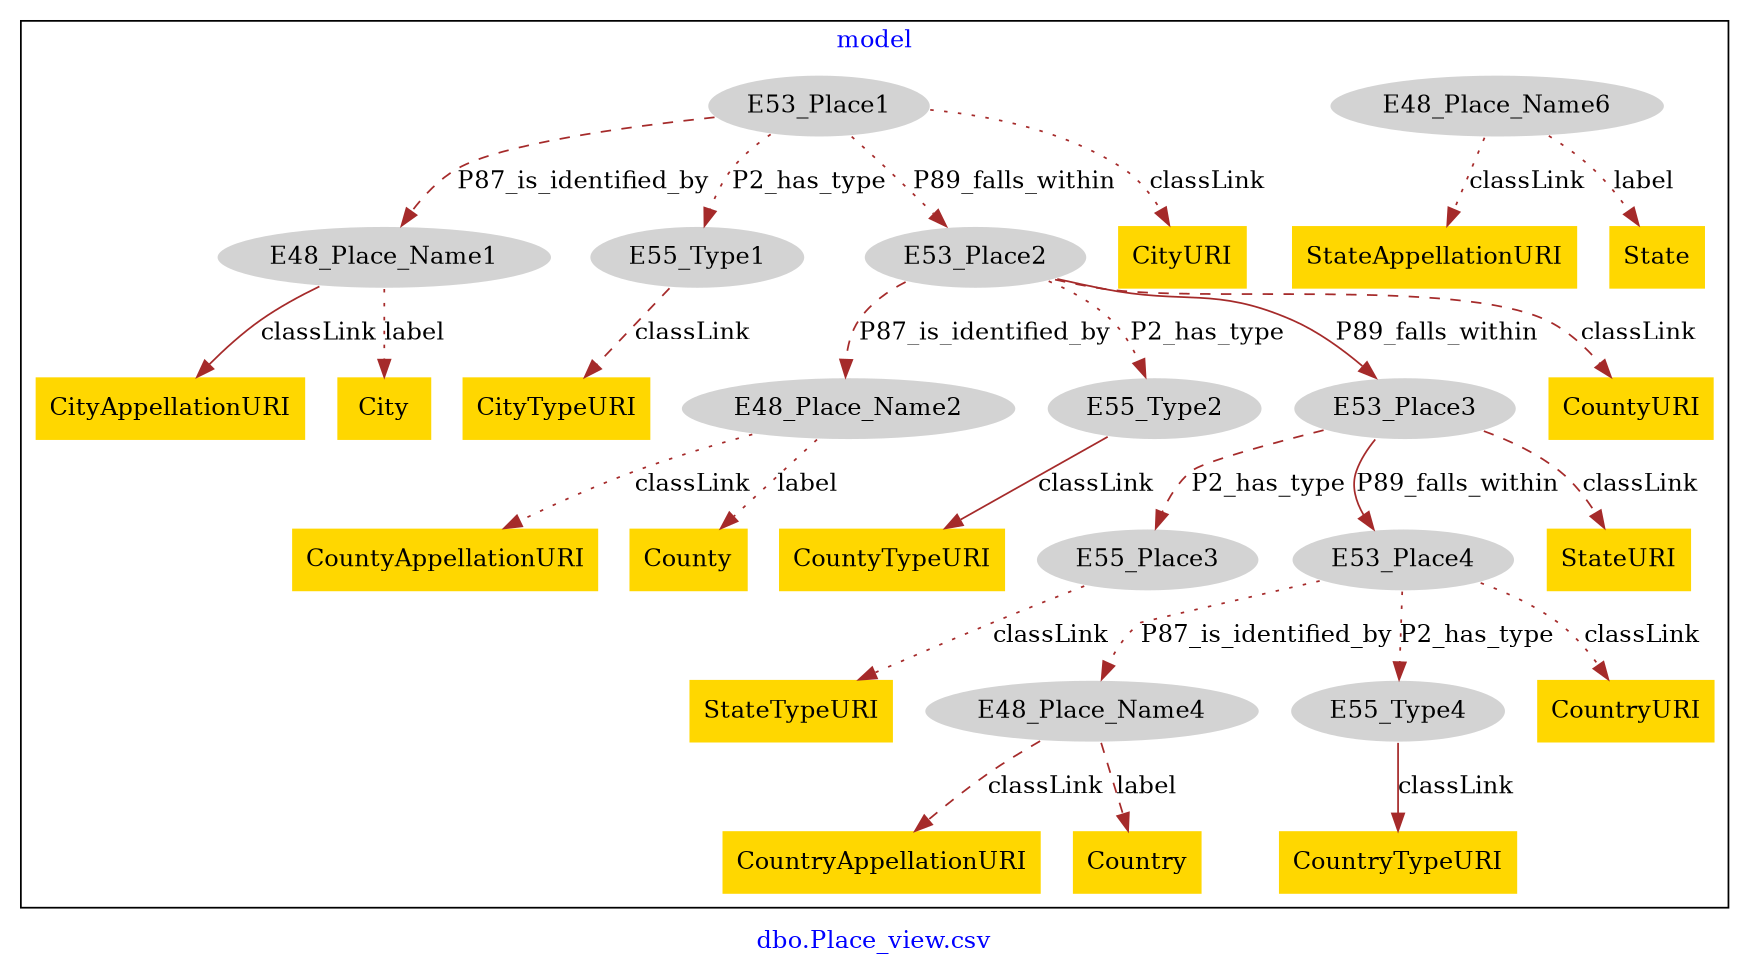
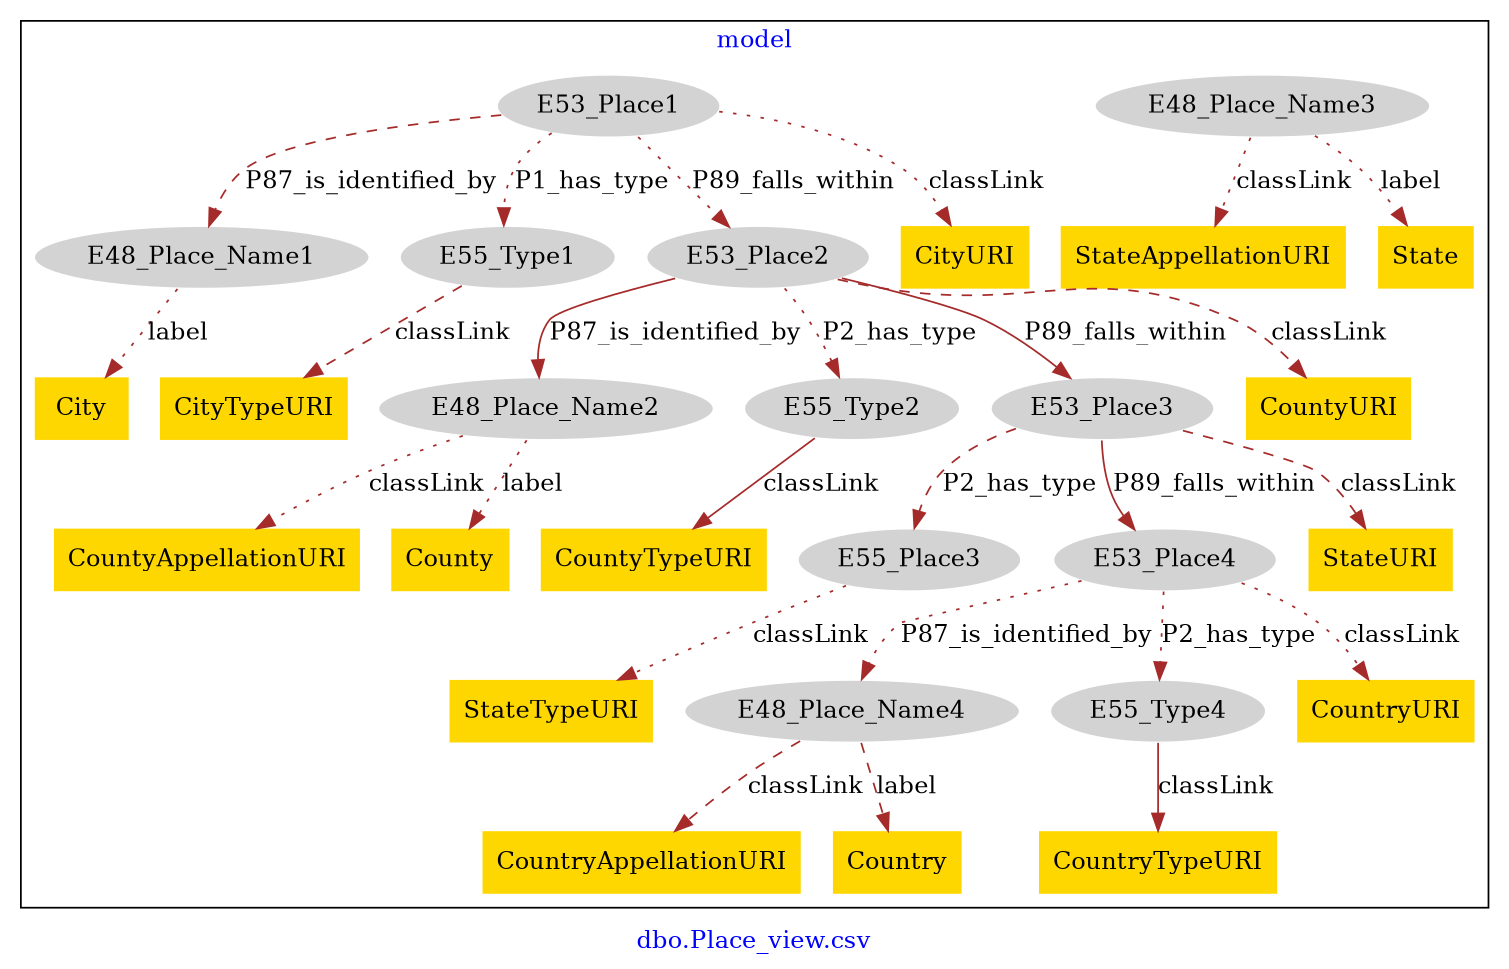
node "E48_Place_Name6": label "E48_Place_Name6" -> "E48_Place_Name3"
edge "E53_Place1" -> "E55_Type1": label "P2_has_type" -> "P1_has_type"
edge "E53_Place2" -> "E48_Place_Name2": style dashed -> solid
node "CityAppellationURI": removed
